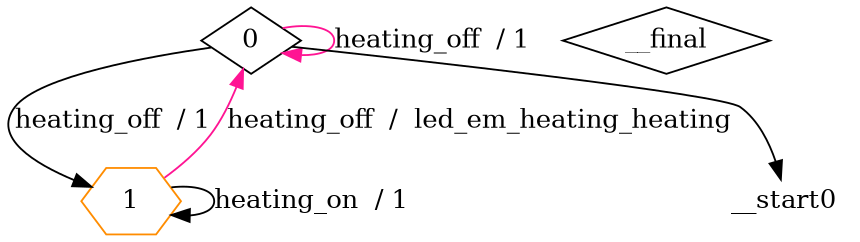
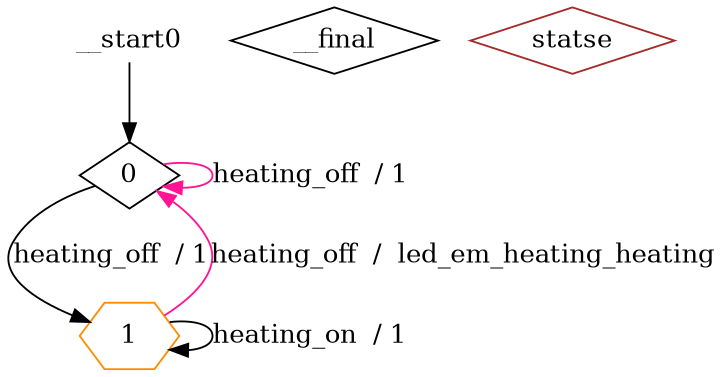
node "statse": added
edge "0" -> "__start0": reversed
